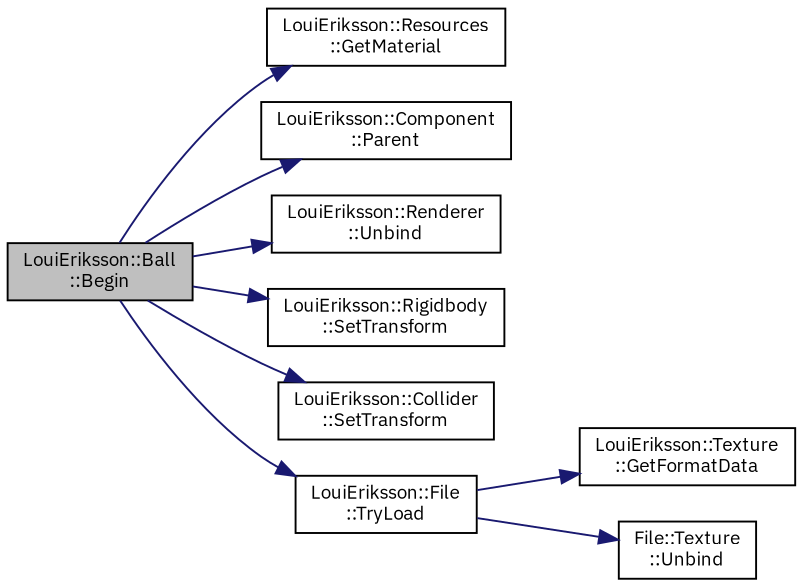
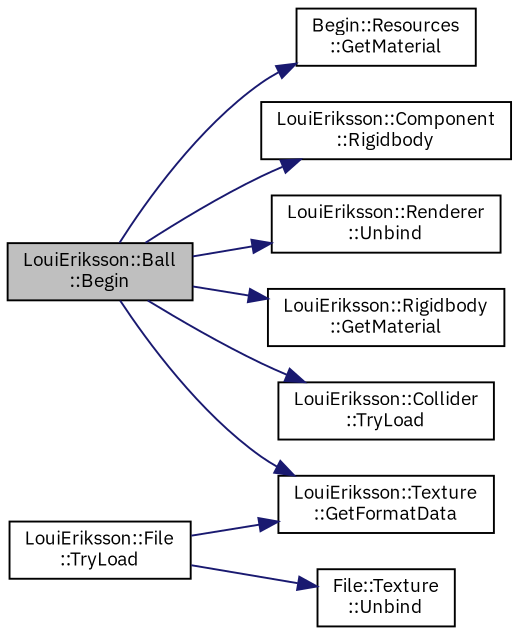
node "LouiEriksson::Resources ::GetMaterial": label "LouiEriksson::Resources ::GetMaterial" -> "Begin::Resources ::GetMaterial"
node "LouiEriksson::Component ::Parent": label "LouiEriksson::Component ::Parent" -> "LouiEriksson::Component ::Rigidbody"
node "LouiEriksson::Rigidbody ::SetTransform": label "LouiEriksson::Rigidbody ::SetTransform" -> "LouiEriksson::Rigidbody ::GetMaterial"
edge "LouiEriksson::Ball ::Begin" -> "LouiEriksson::File ::TryLoad": now "LouiEriksson::Ball ::Begin" -> "LouiEriksson::Texture ::GetFormatData"
node "LouiEriksson::Collider ::SetTransform": label "LouiEriksson::Collider ::SetTransform" -> "LouiEriksson::Collider ::TryLoad"
